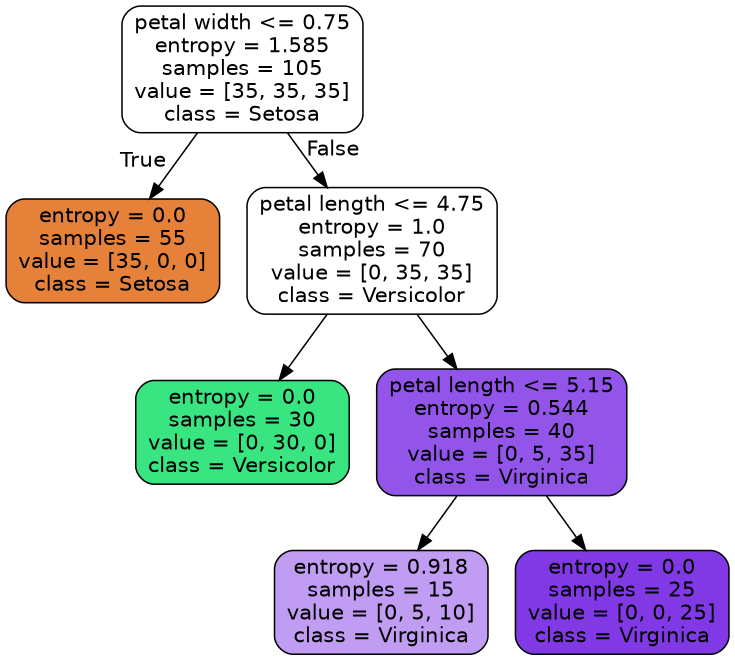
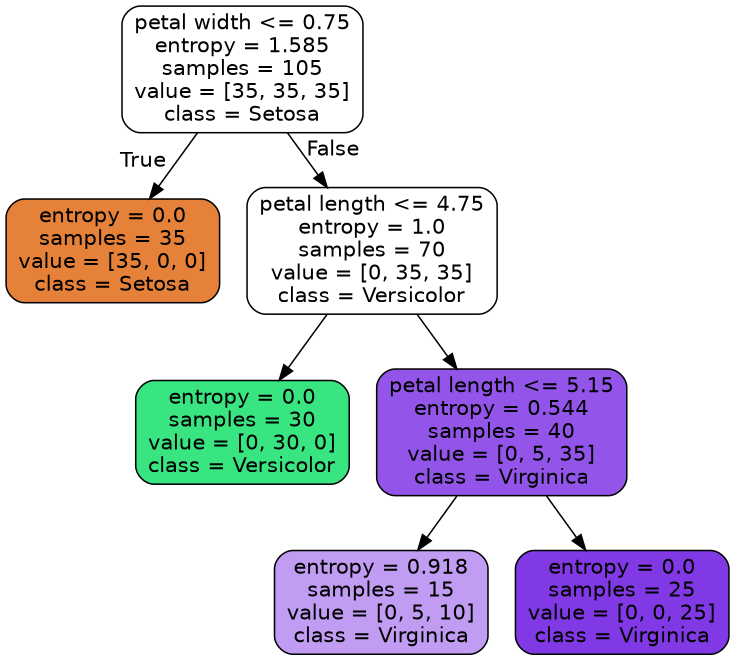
node "entropy = 0.0 samples = 55 value = [35, 0, 0] class = Setosa": label "entropy = 0.0 samples = 55 value = [35, 0, 0] class = Setosa" -> "entropy = 0.0 samples = 35 value = [35, 0, 0] class = Setosa"
